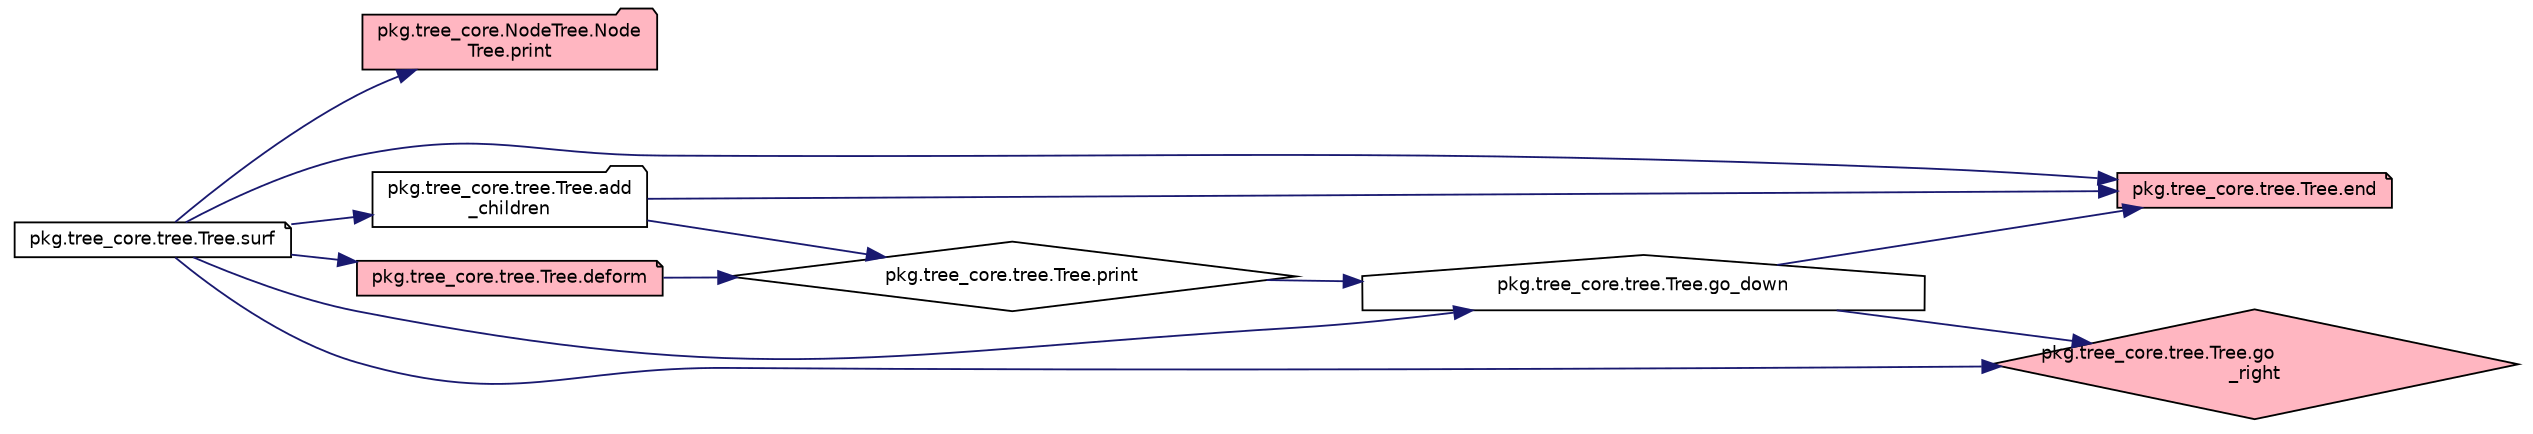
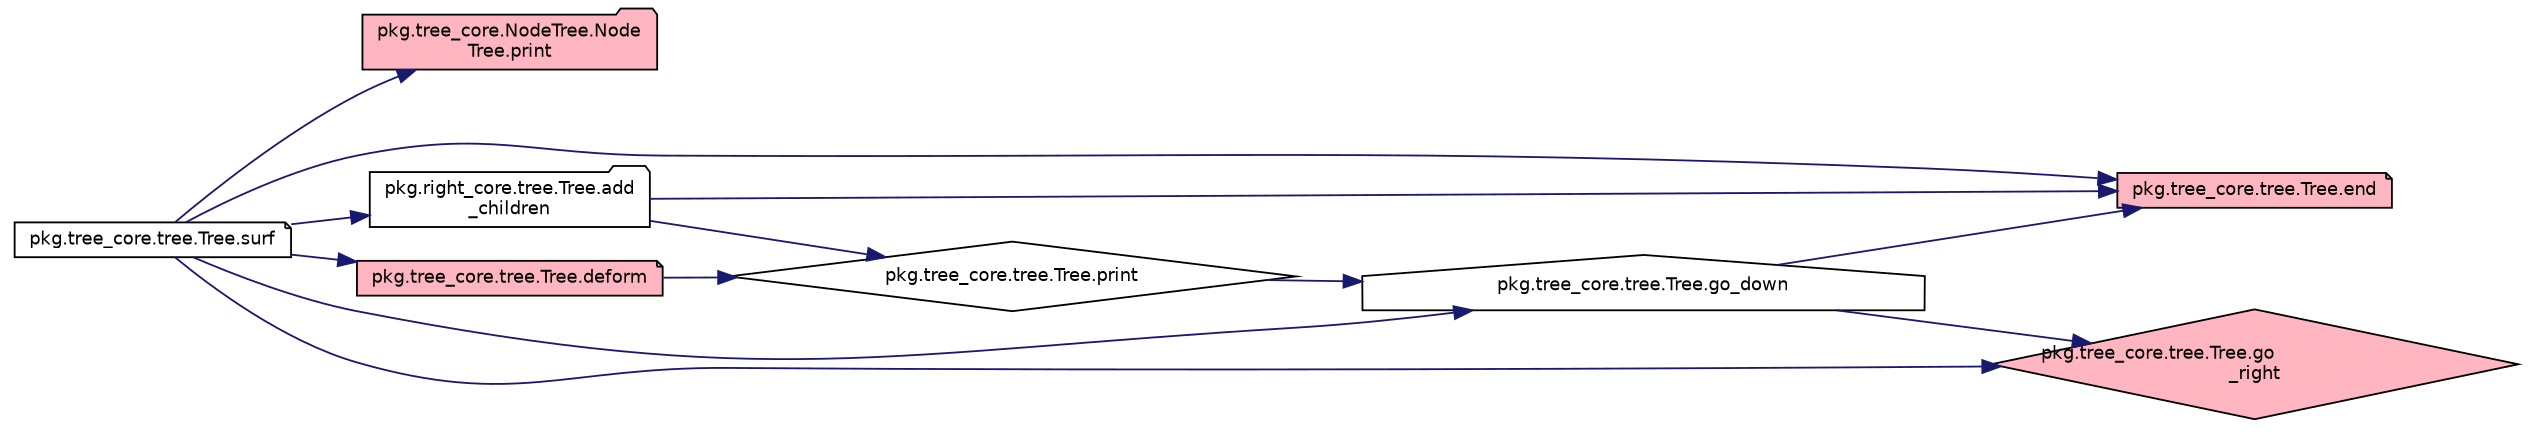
node "pkg.tree_core.tree.Tree.add _children": label "pkg.tree_core.tree.Tree.add _children" -> "pkg.right_core.tree.Tree.add _children"
